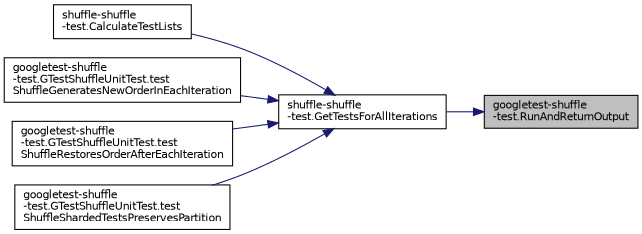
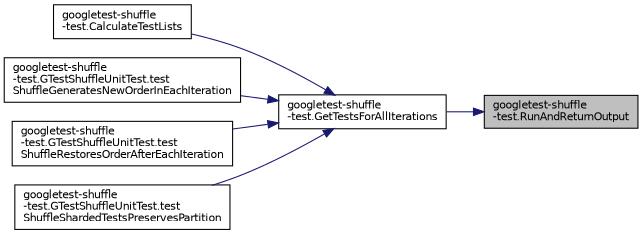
node "shuffle-shuffle -test.CalculateTestLists": label "shuffle-shuffle -test.CalculateTestLists" -> "googletest-shuffle -test.CalculateTestLists"
node "shuffle-shuffle -test.GetTestsForAllIterations": label "shuffle-shuffle -test.GetTestsForAllIterations" -> "googletest-shuffle -test.GetTestsForAllIterations"
